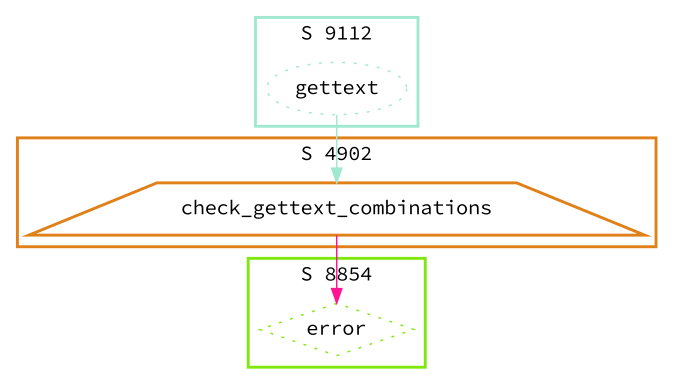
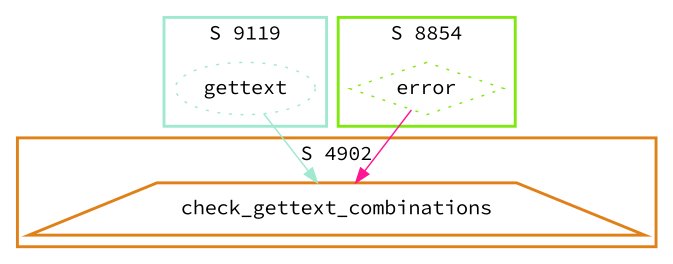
cluster "S 9112": label "S 9112" -> "S 9119"
edge "check_gettext_combinations" -> "error": reversed
